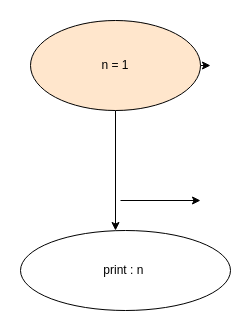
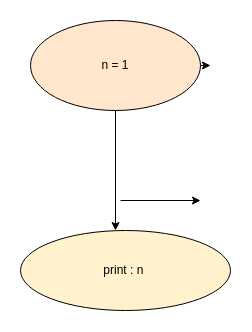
node "print : n": fillcolor #ffffff -> #fff2cc
